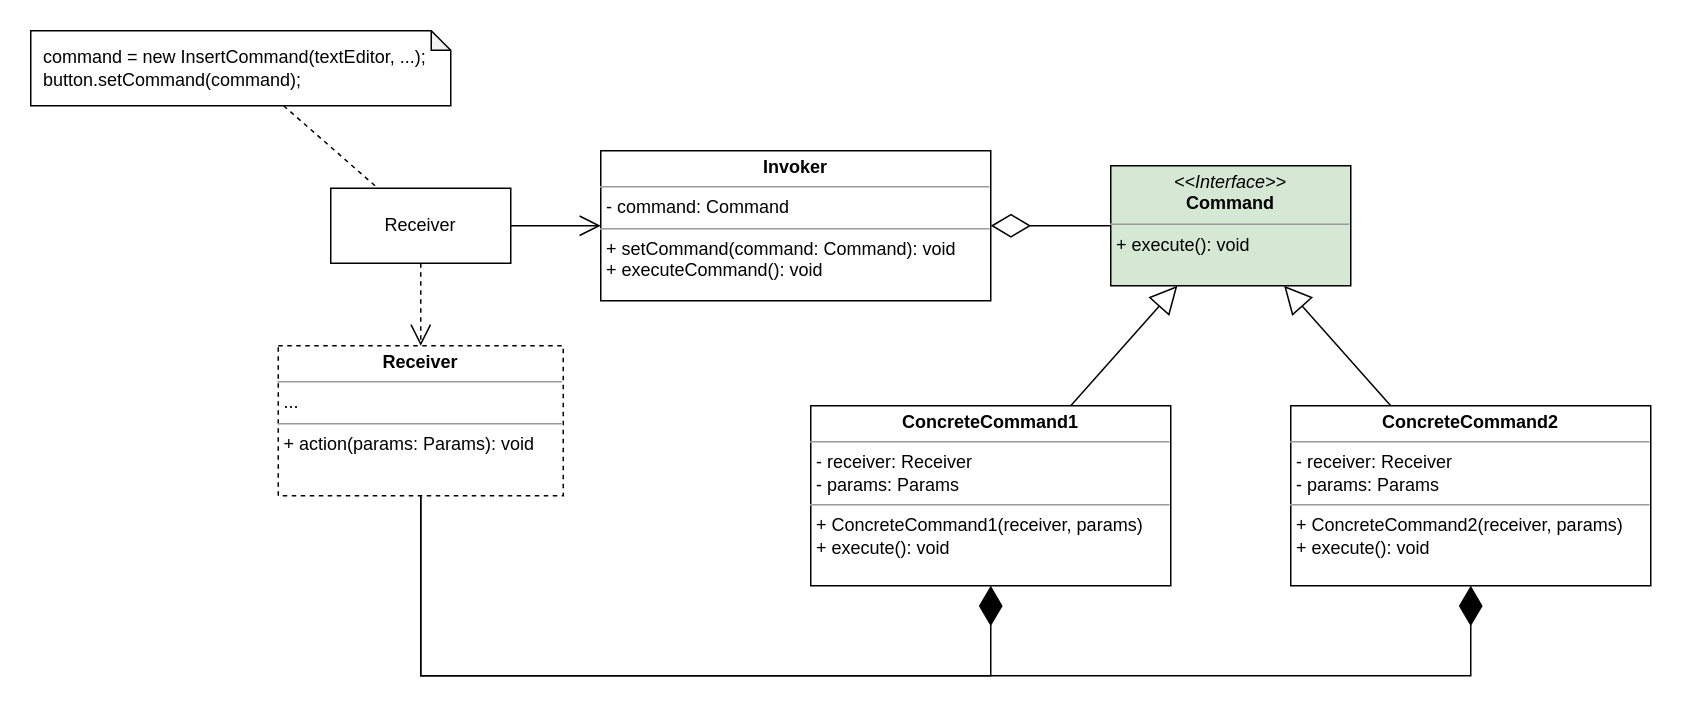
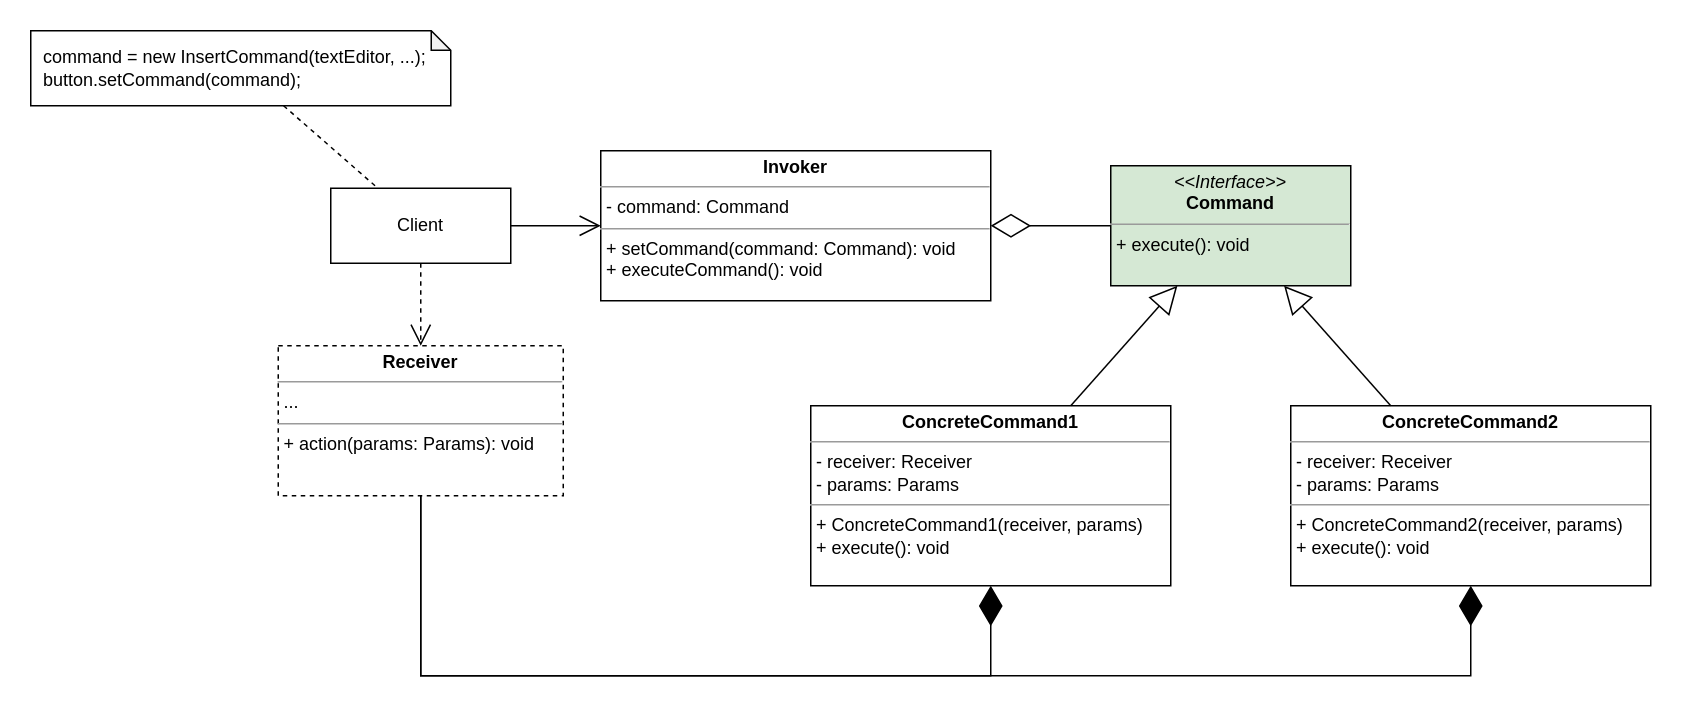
node "Receiver": label "Receiver" -> "Client"
